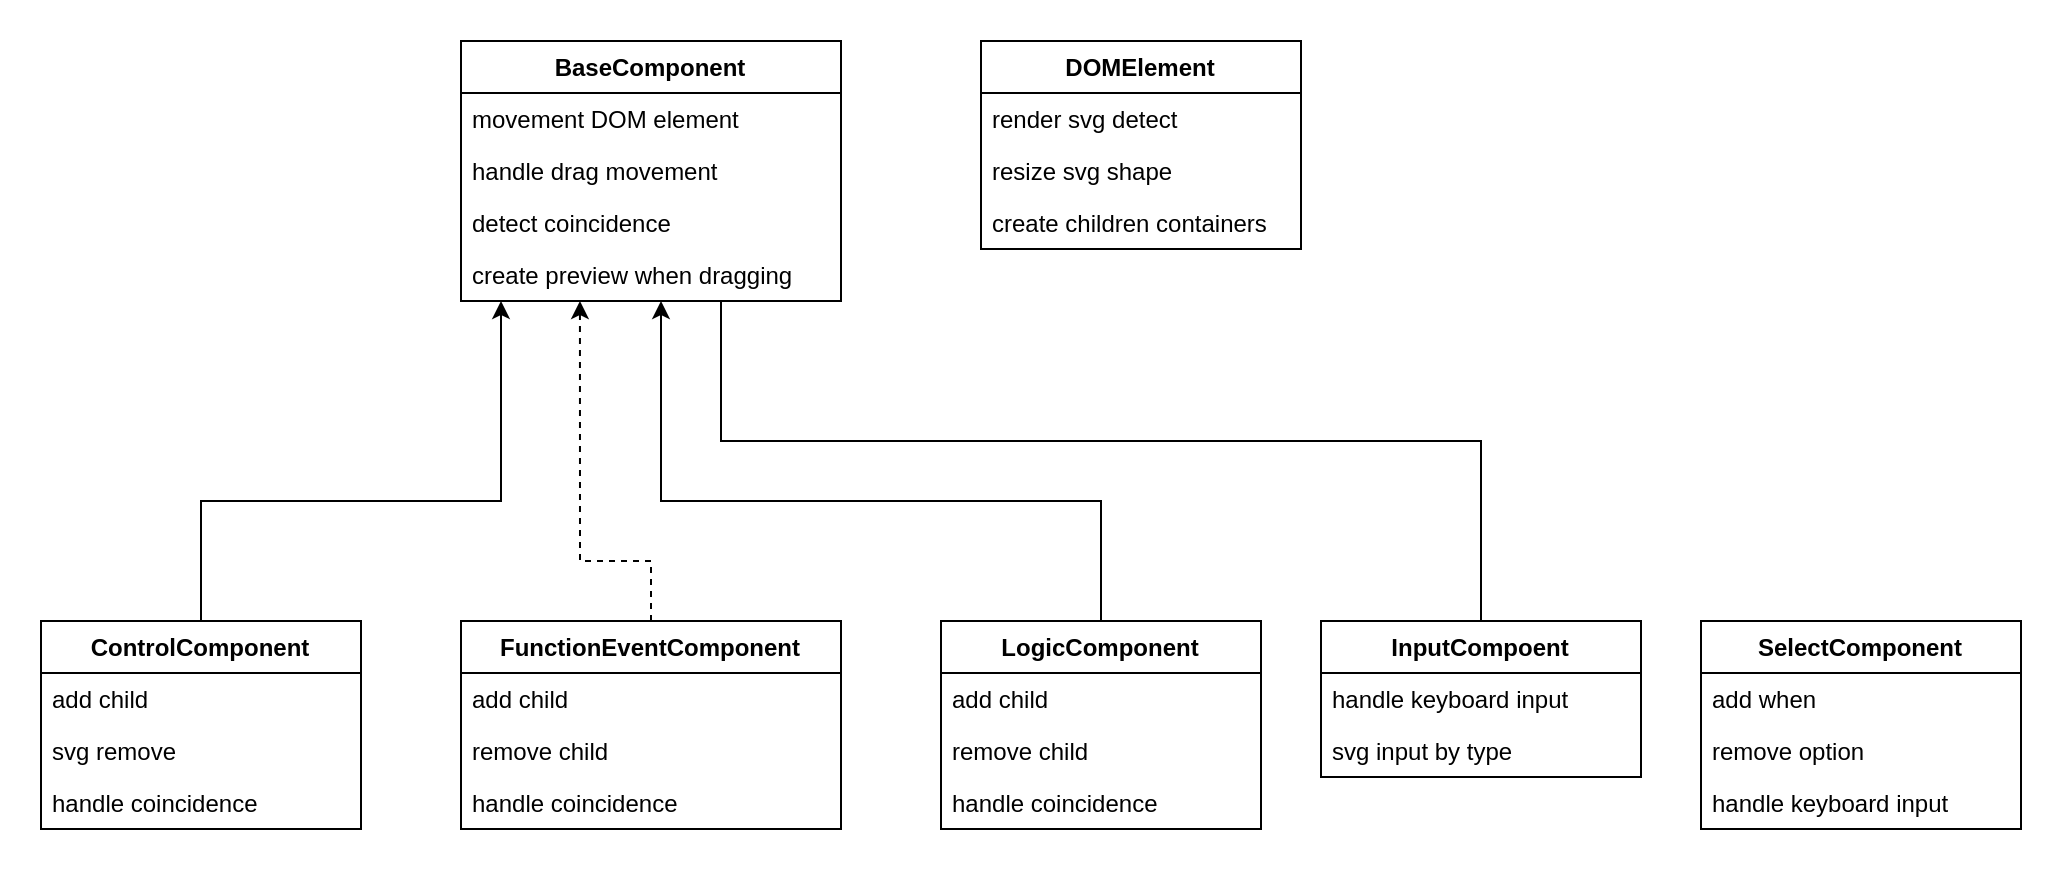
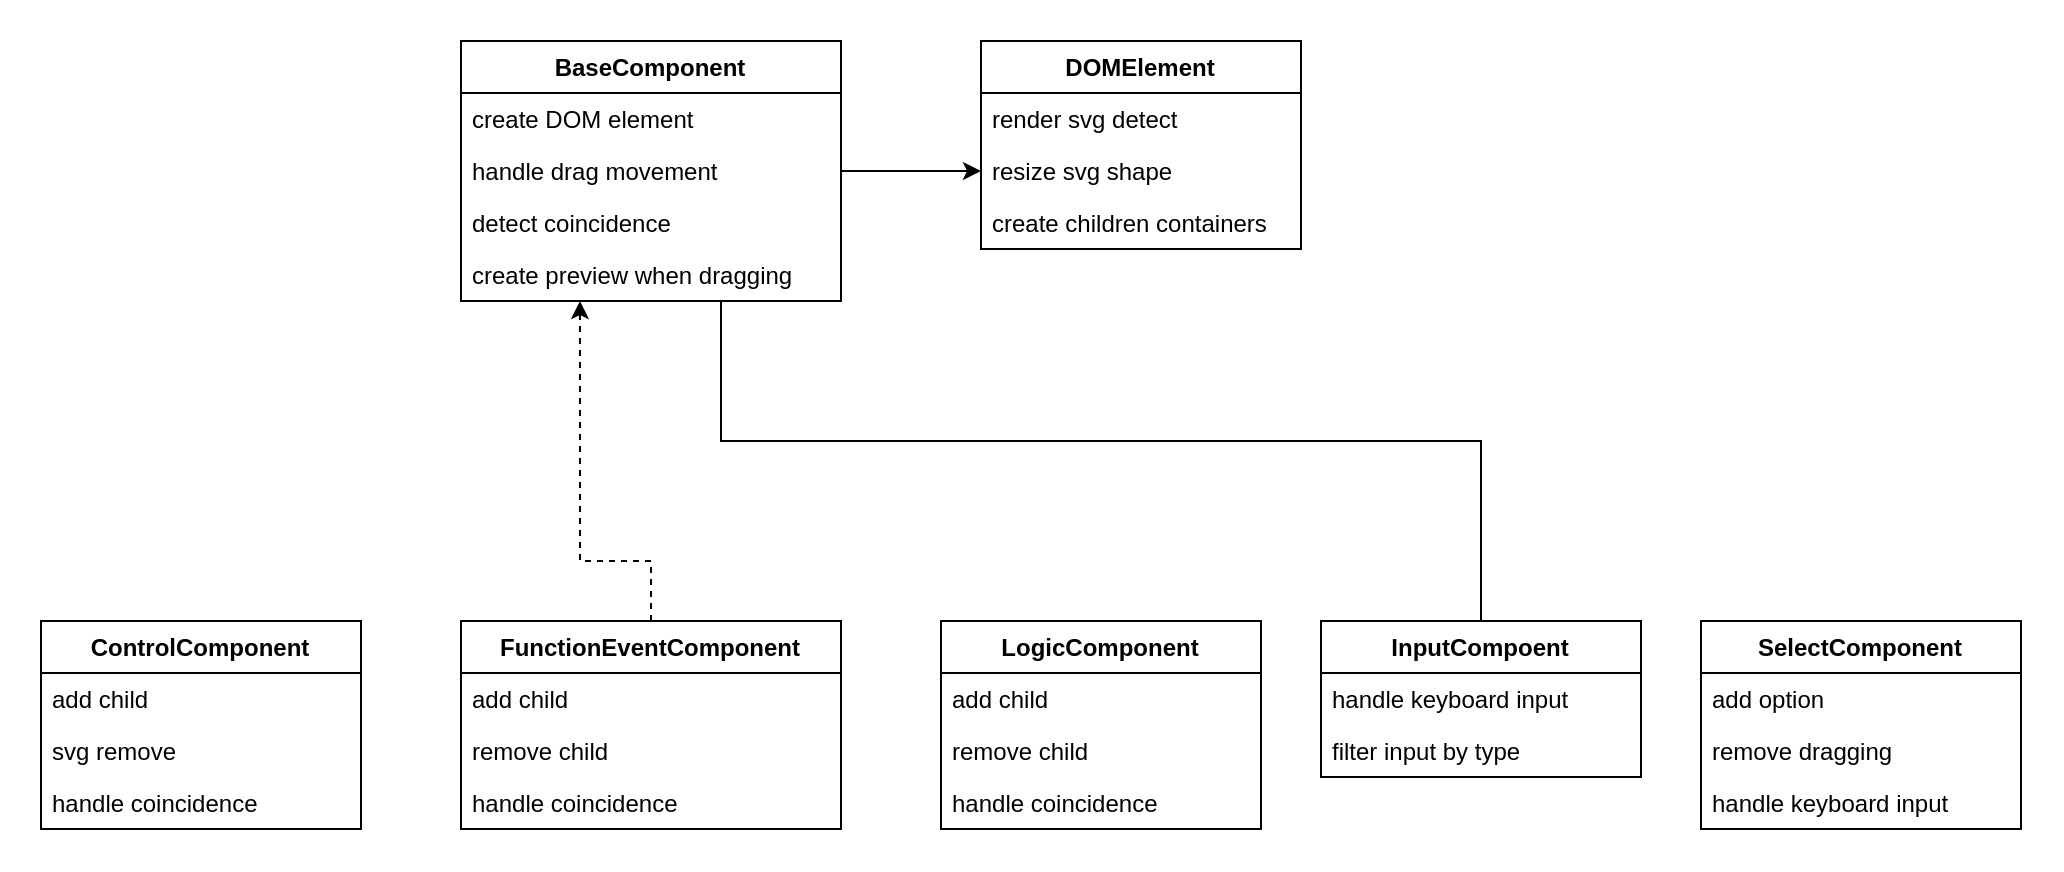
node "movement DOM element": label "movement DOM element" -> "create DOM element"
edge "handle drag movement" -> "resize svg shape": added
edge "ControlComponent" -> "BaseComponent": removed
edge "LogicComponent" -> "create preview when dragging": removed
node "add when": label "add when" -> "add option"
node "svg input by type": label "svg input by type" -> "filter input by type"
node "remove option": label "remove option" -> "remove dragging"
